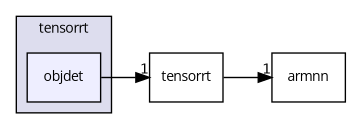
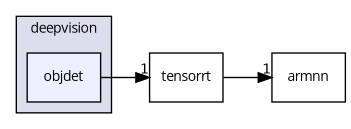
cluster "tensorrt": label "tensorrt" -> "deepvision"
